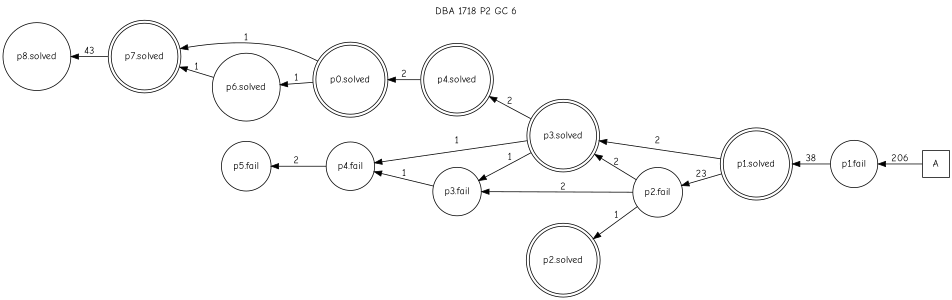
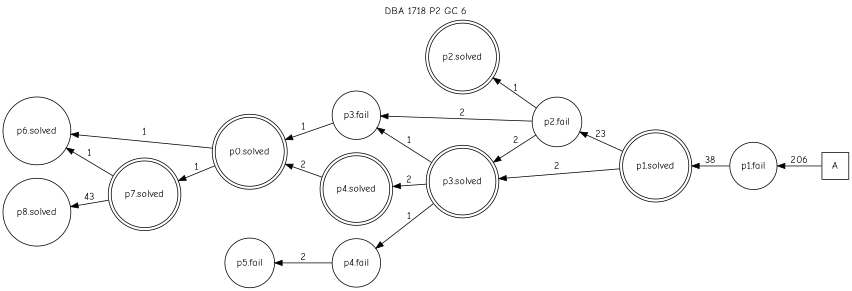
edge "p6.solved" -> "p7.solved": reversed
edge "p3.fail" -> "p4.fail": now "p3.fail" -> "p0.solved"
